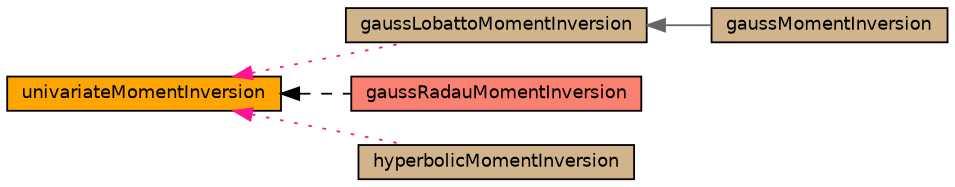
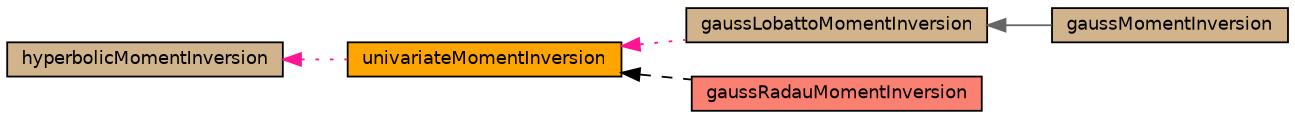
edge "hyperbolicMomentInversion" -> "univariateMomentInversion": reversed
